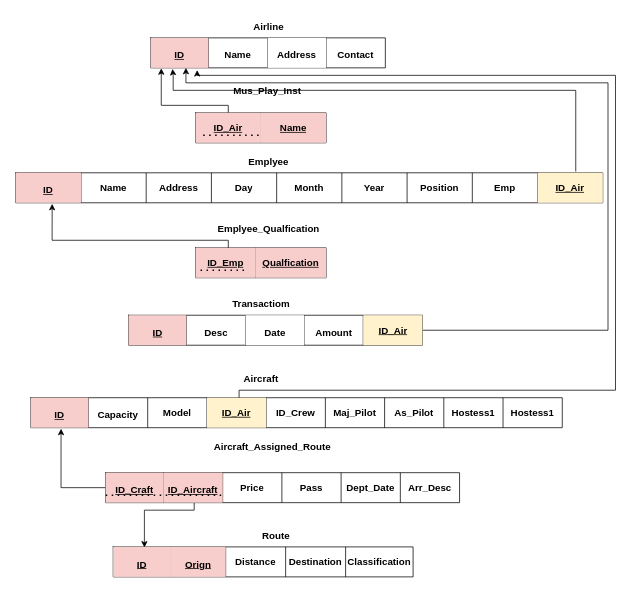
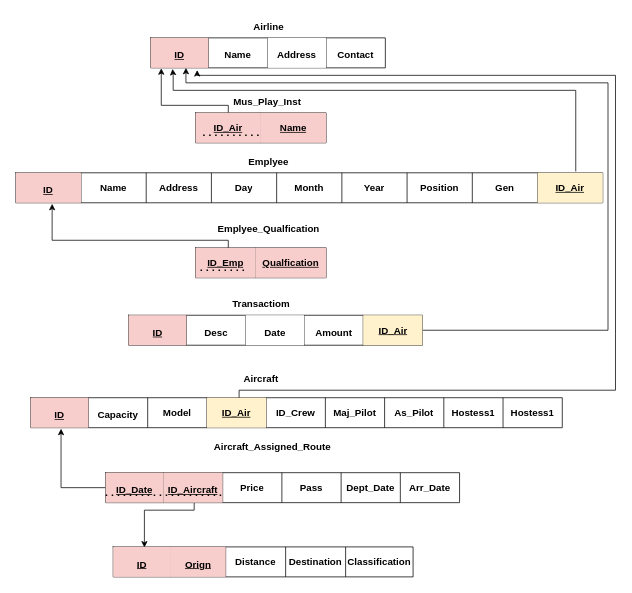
node "Mus_Play_Inst": moved (268, 90) -> (268, 102)
node "Emp": label "Emp" -> "Gen"
node "ID_Craft": label "ID_Craft" -> "ID_Date"
node "Arr_Desc": label "Arr_Desc" -> "Arr_Date"
node "Route": removed
